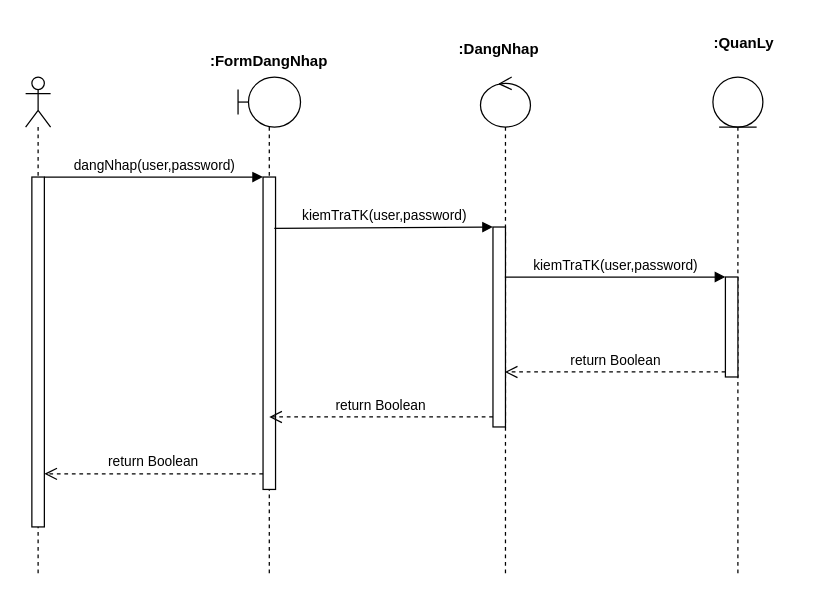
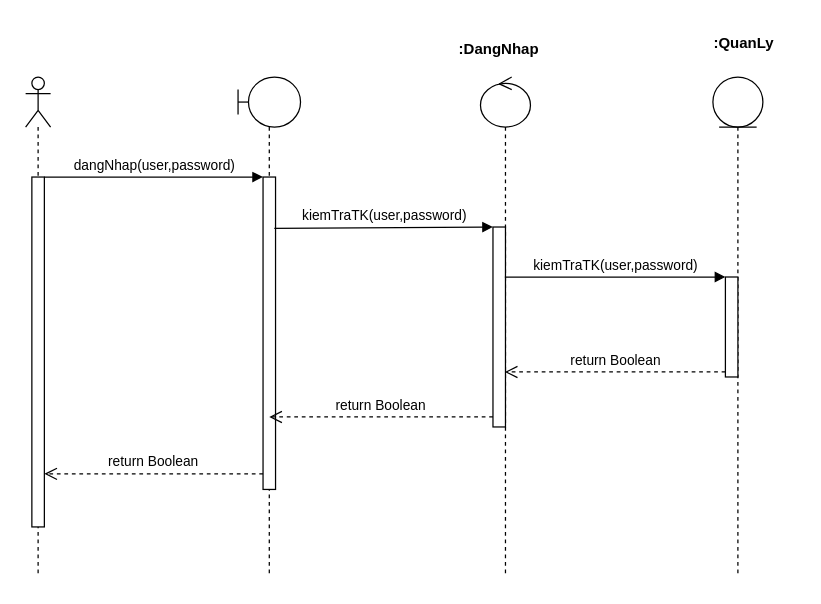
node ":FormDangNhap": removed
